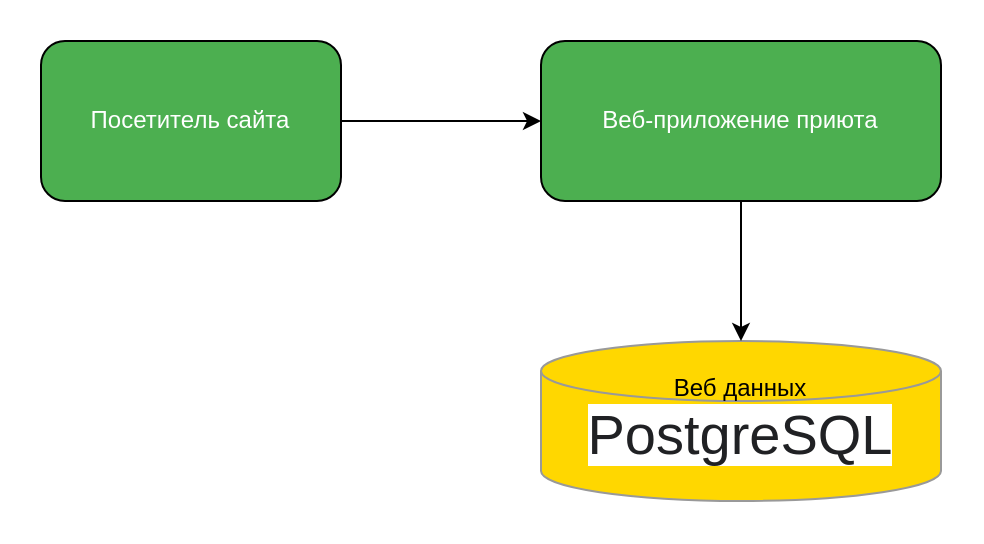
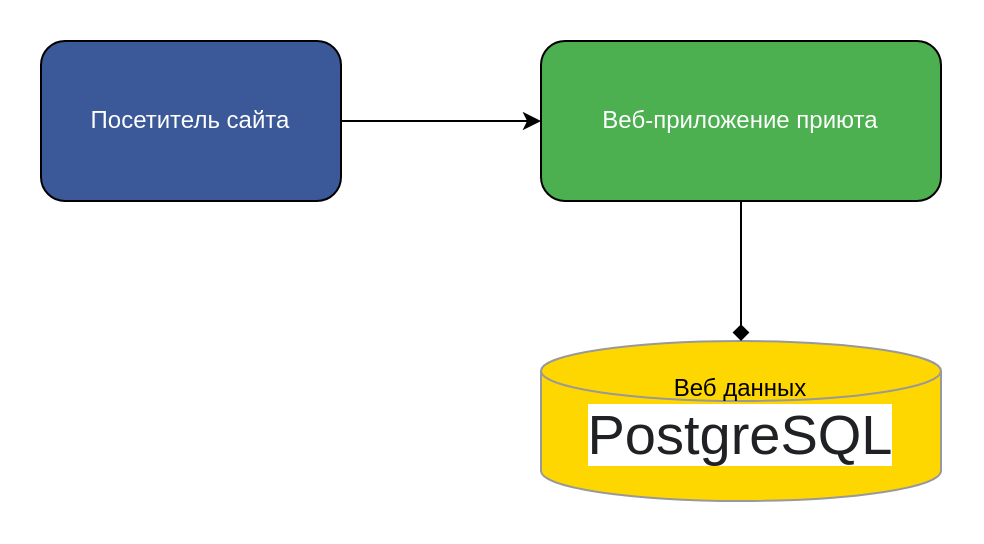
node "Посетитель сайта": fillcolor #4caf50 -> #3b5998
edge "Веб-приложение приюта" -> "Веб данных PostgreSQL": arrowhead classic -> diamond
